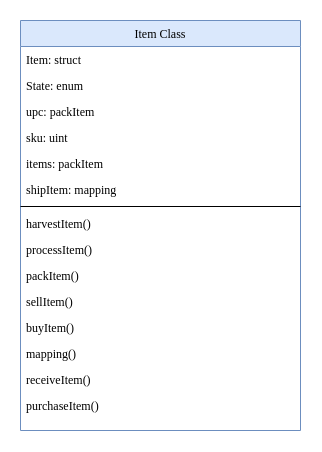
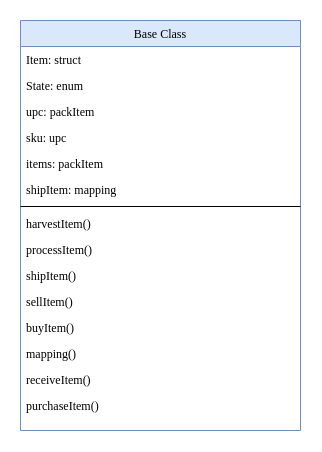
node "Item Class": label "Item Class" -> "Base Class"
node "sku: uint": label "sku: uint" -> "sku: upc"
node "packItem()": label "packItem()" -> "shipItem()"
